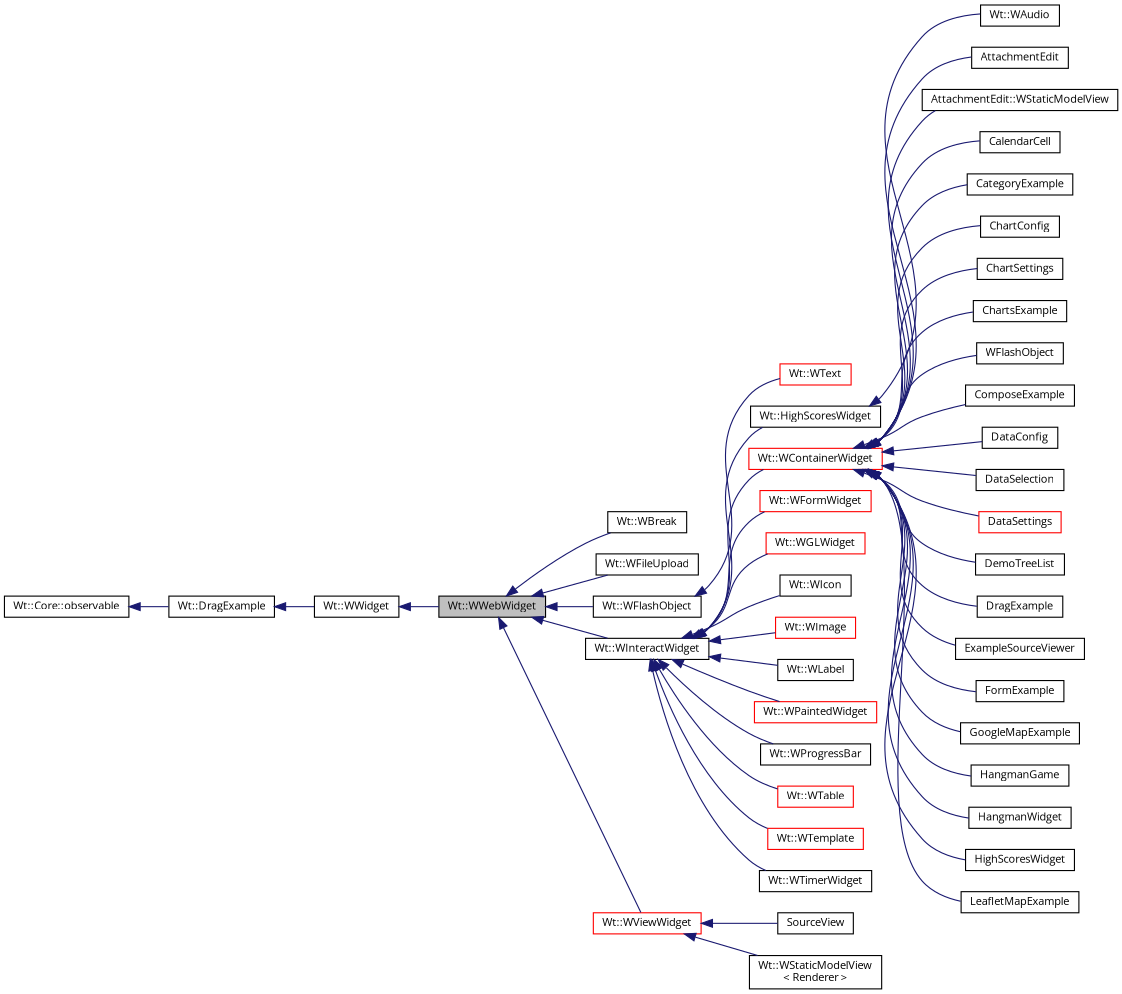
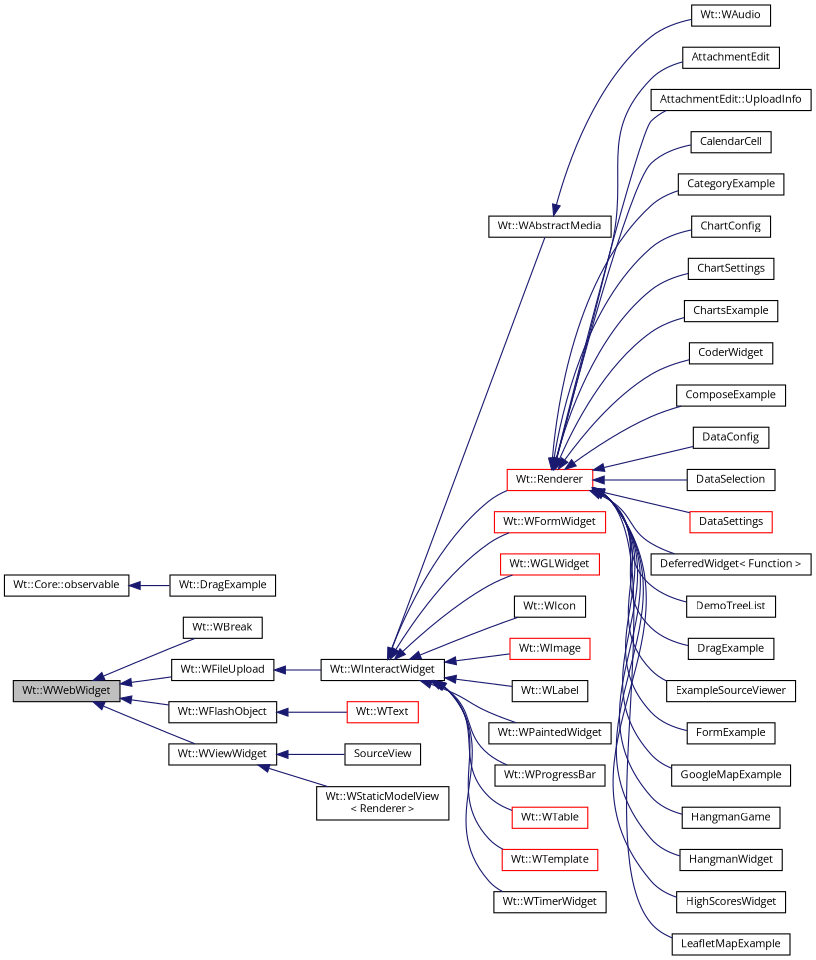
node "AttachmentEdit::WStaticModelView": label "AttachmentEdit::WStaticModelView" -> "AttachmentEdit::UploadInfo"
node "WFlashObject": label "WFlashObject" -> "CoderWidget"
node "Wt::HighScoresWidget": label "Wt::HighScoresWidget" -> "Wt::WAbstractMedia"
node "Wt::WContainerWidget": label "Wt::WContainerWidget" -> "Wt::Renderer"
node "DeferredWidget< Function >": added
node "Wt::WWidget": removed
edge "Wt::WInteractWidget" -> "Wt::WWebWidget": now "Wt::WInteractWidget" -> "Wt::WFileUpload"
node "Wt::WPaintedWidget": color red -> black
node "Wt::WViewWidget": color red -> black
